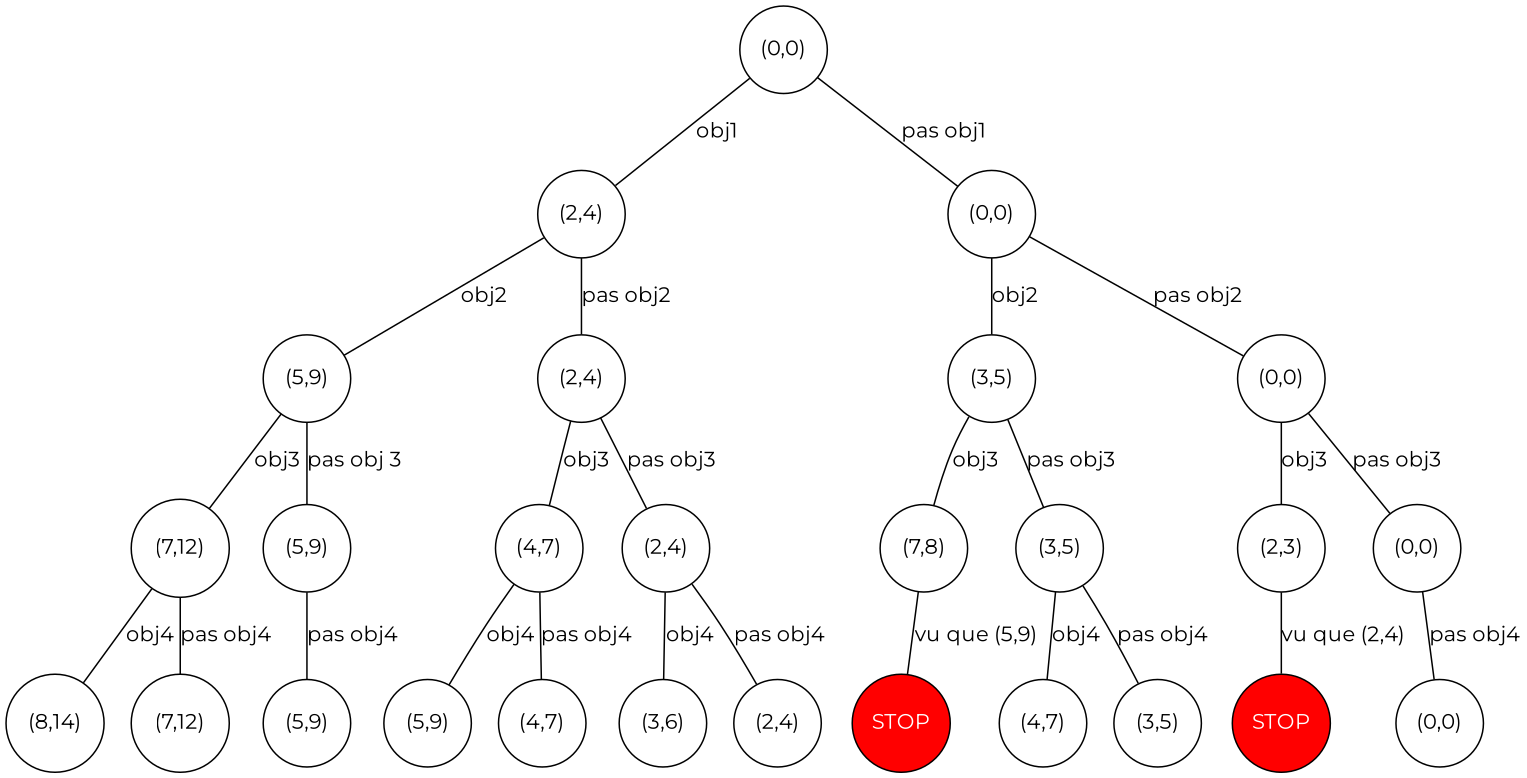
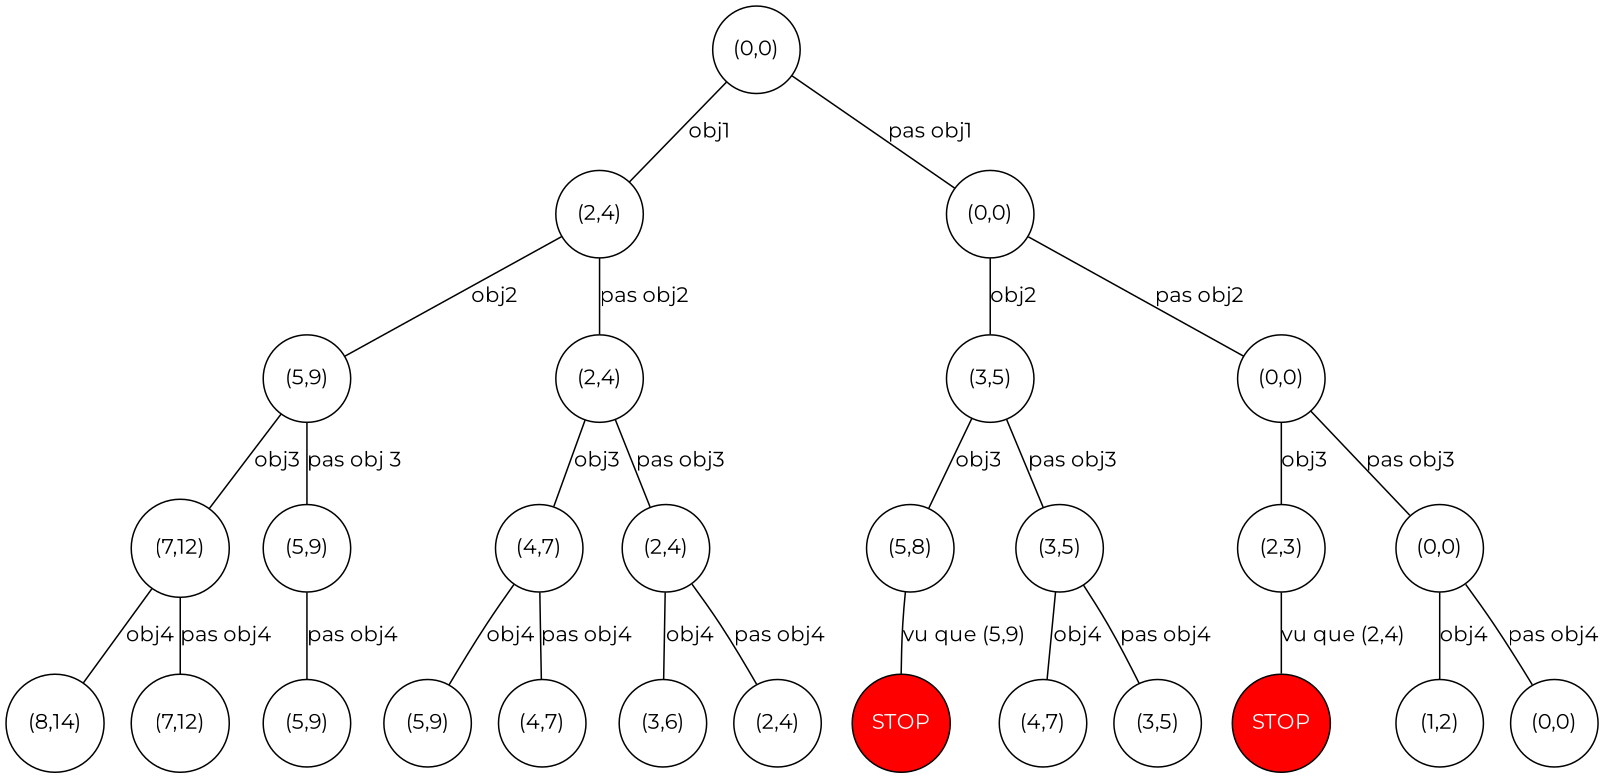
node "(7,8)": label "(7,8)" -> "(5,8)"
node "(1,2)": added
